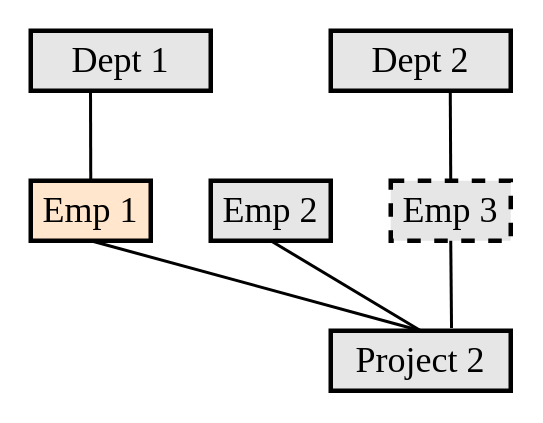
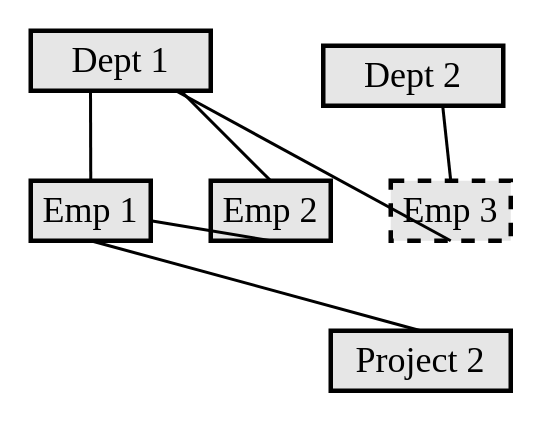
node "Dept 2": moved (421, 61) -> (413, 76)
edge "Dept 1" -- "Emp 2": added
node "Emp 1": fillcolor #ffe6cc -> #e6e6e6
edge "Emp 2" -- "Project 2": now "Emp 2" -- "Emp 1"
edge "Emp 3" -- "Project 2": now "Emp 3" -- "Dept 1"
